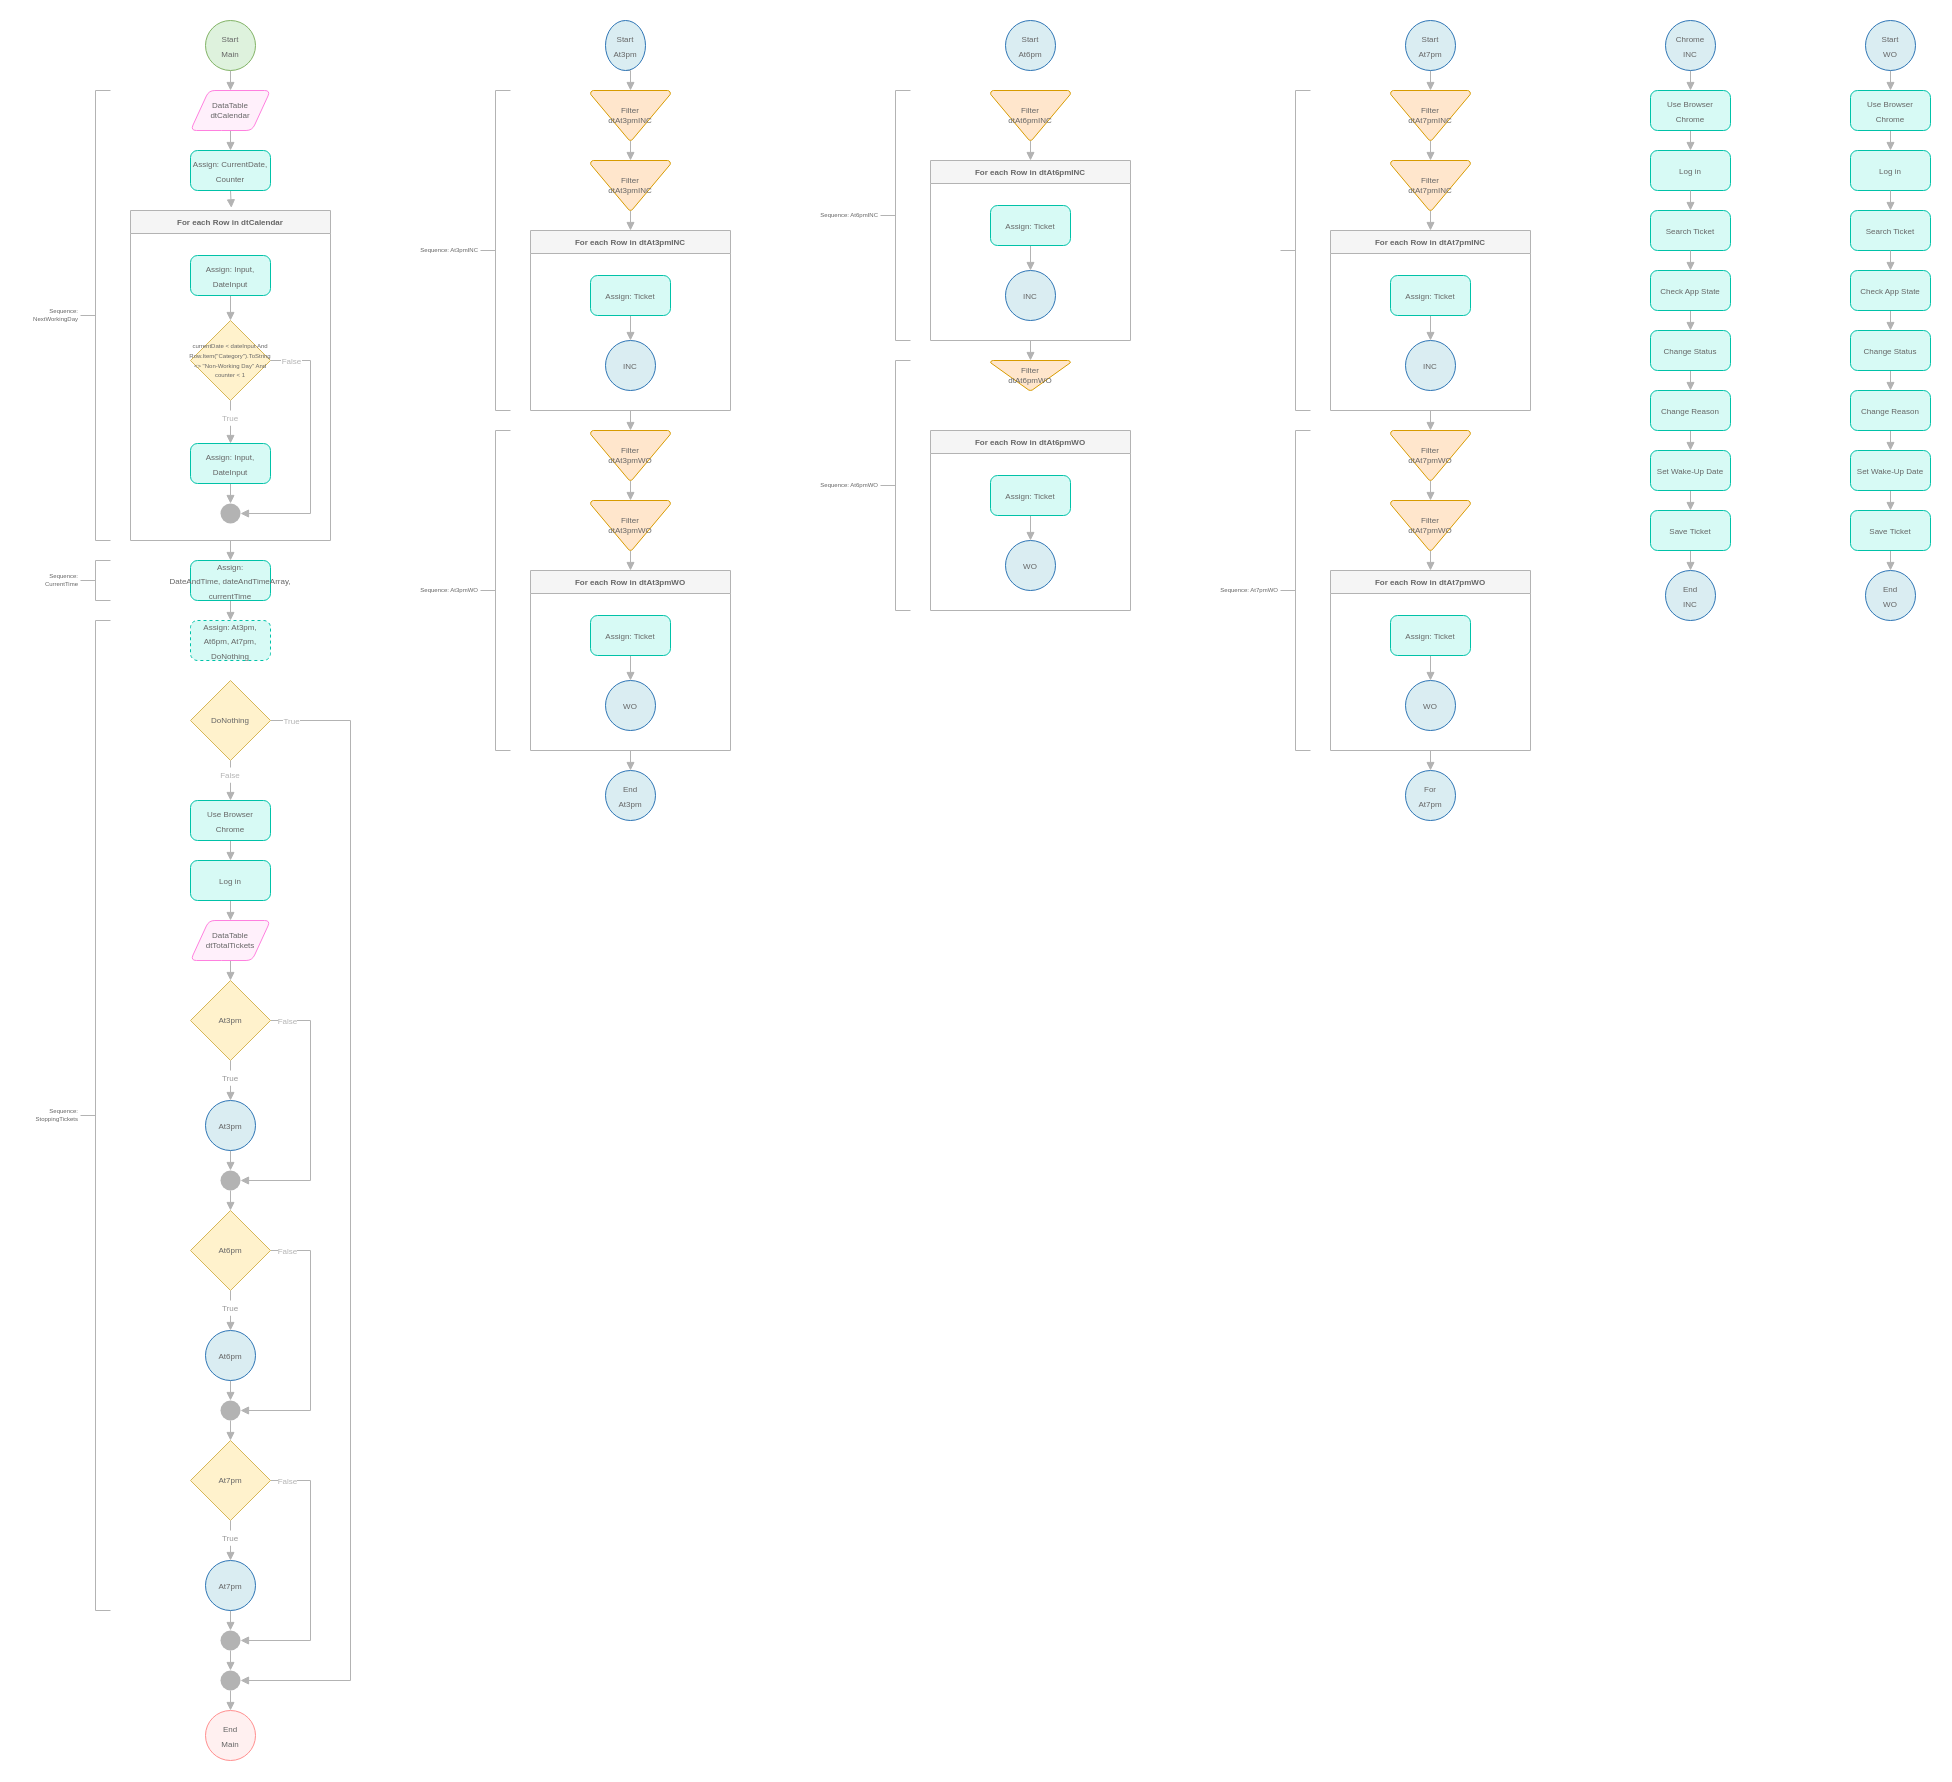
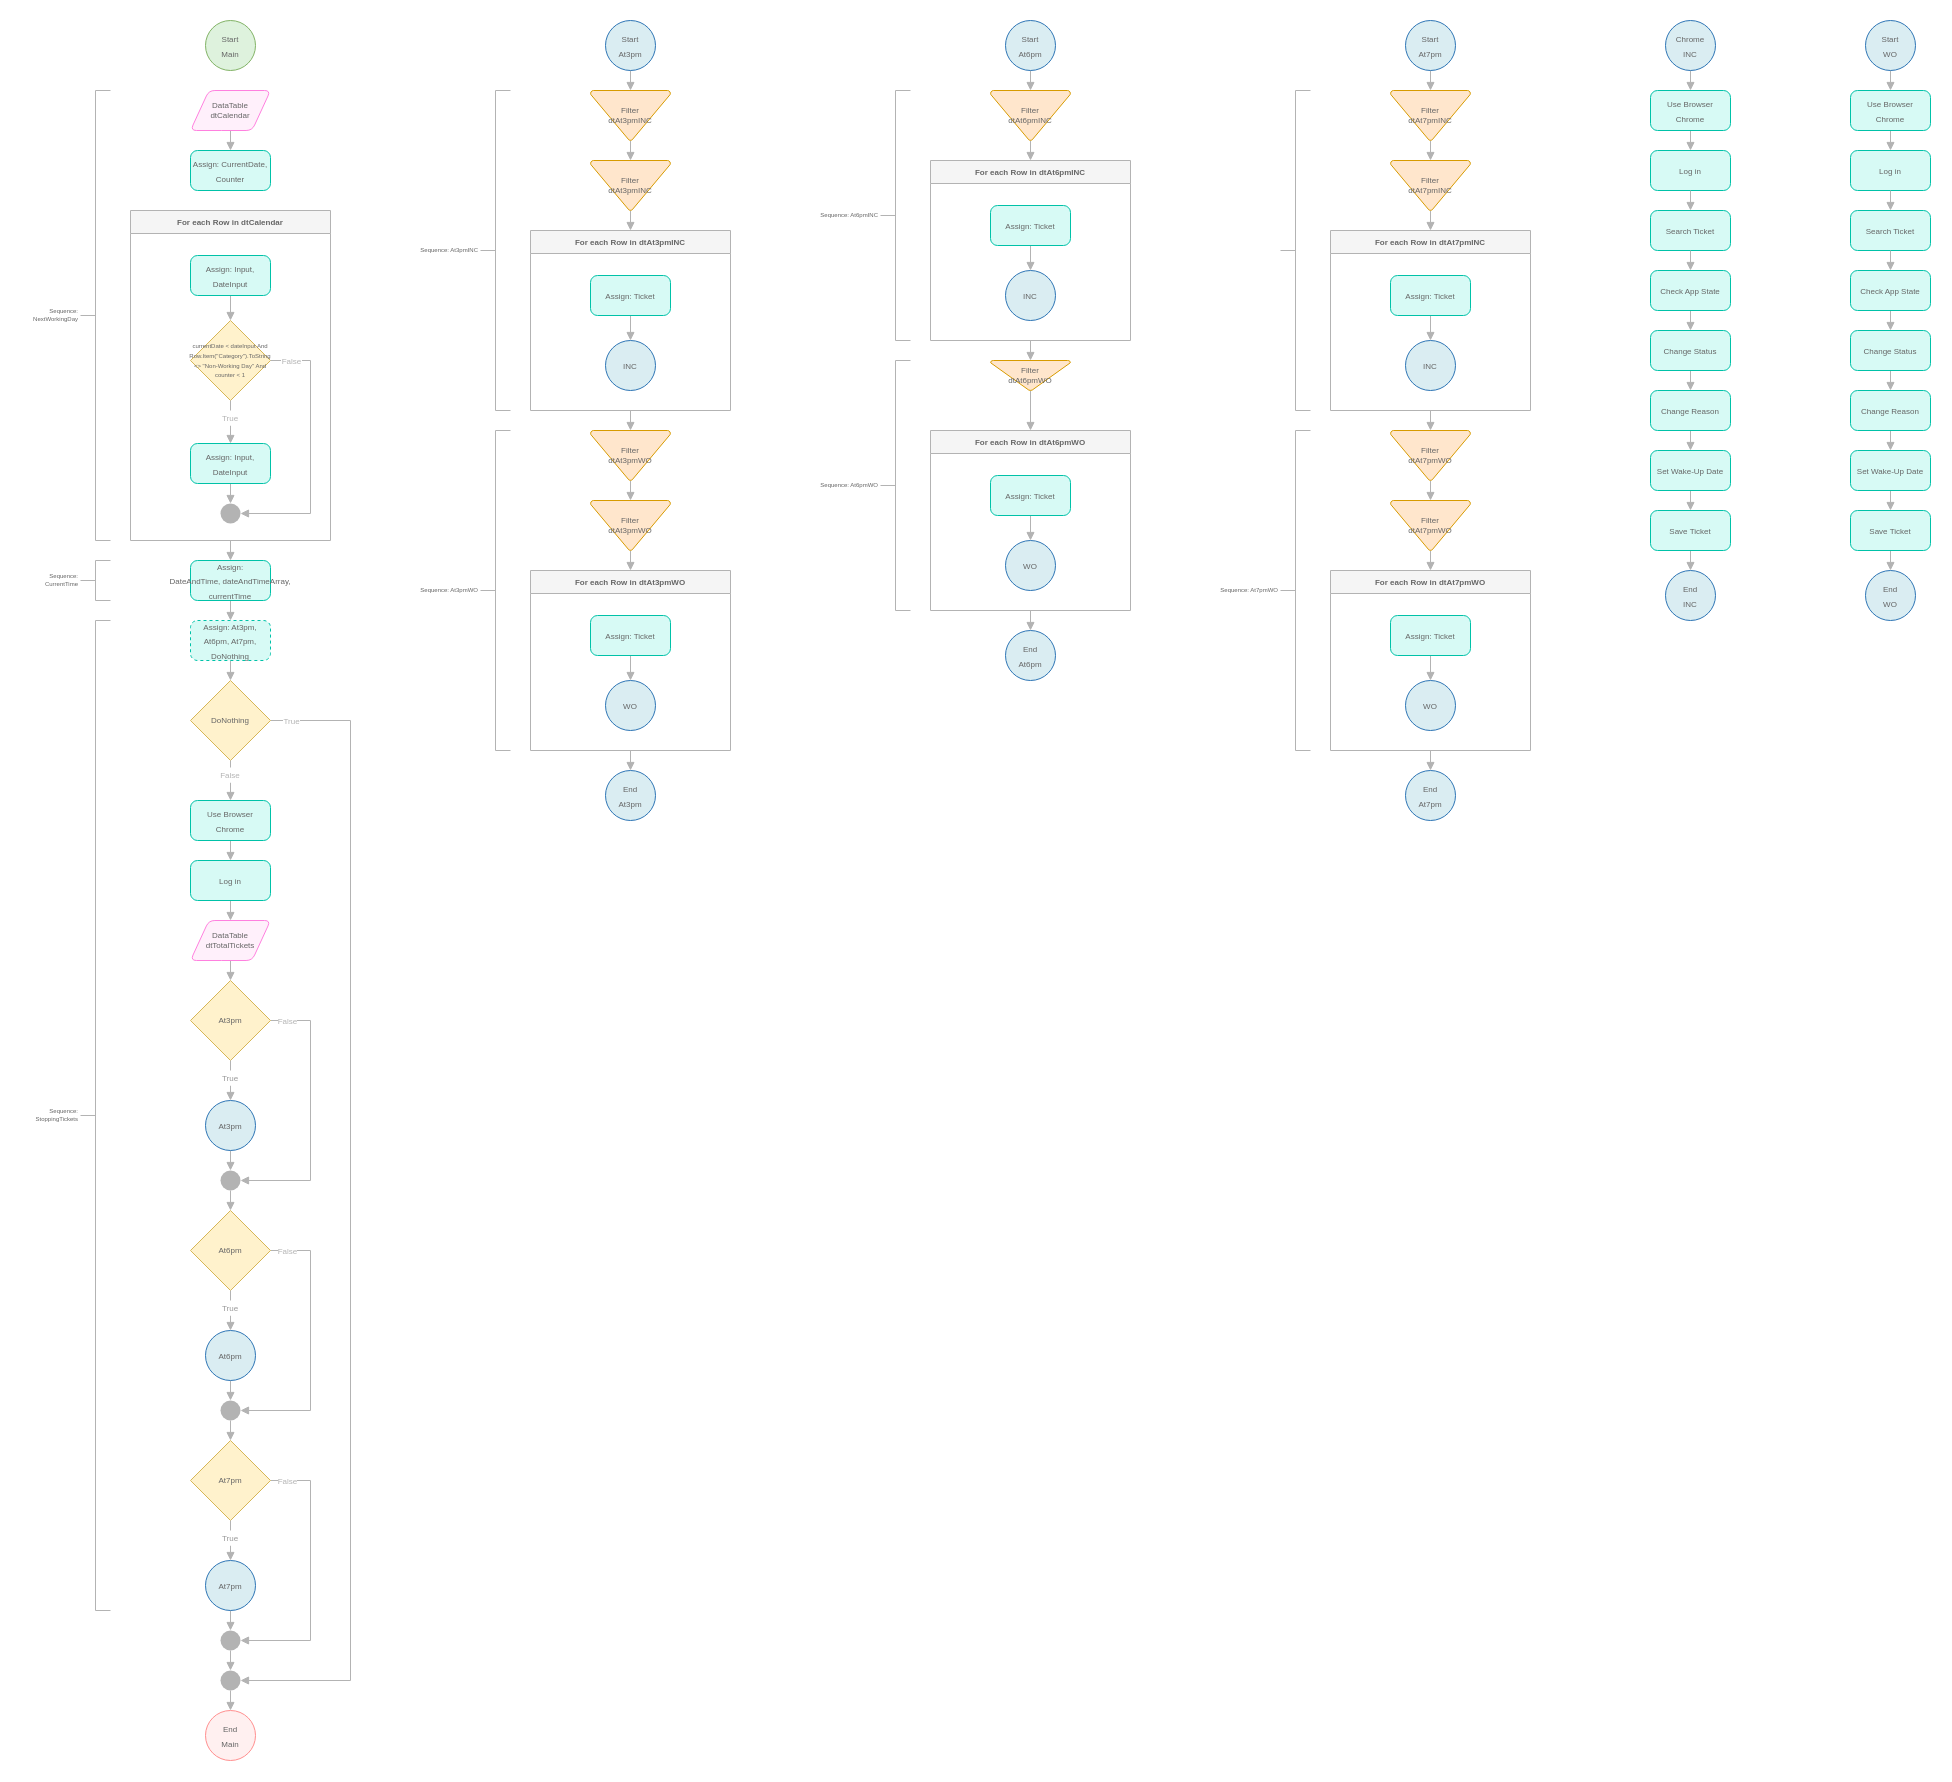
node "Start At3pm": size 40x50 -> 50x50
edge "Start Main" -> "DataTable dtCalendar": removed
edge "Start At6pm" -> "Filter dtAt6pmINC": added
edge "Assign: CurrentDate, Counter" -> "For each Row in dtCalendar": removed
edge "Filter dtAt6pmWO" -> "For each Row in dtAt6pmWO": added
edge "For each Row in dtAt6pmWO" -> "End At6pm": added
node "End At6pm": added
edge "Assign: At3pm, At6pm, At7pm, DoNothing" -> "DoNothing": added
node "For At7pm": label "For At7pm" -> "End At7pm"
